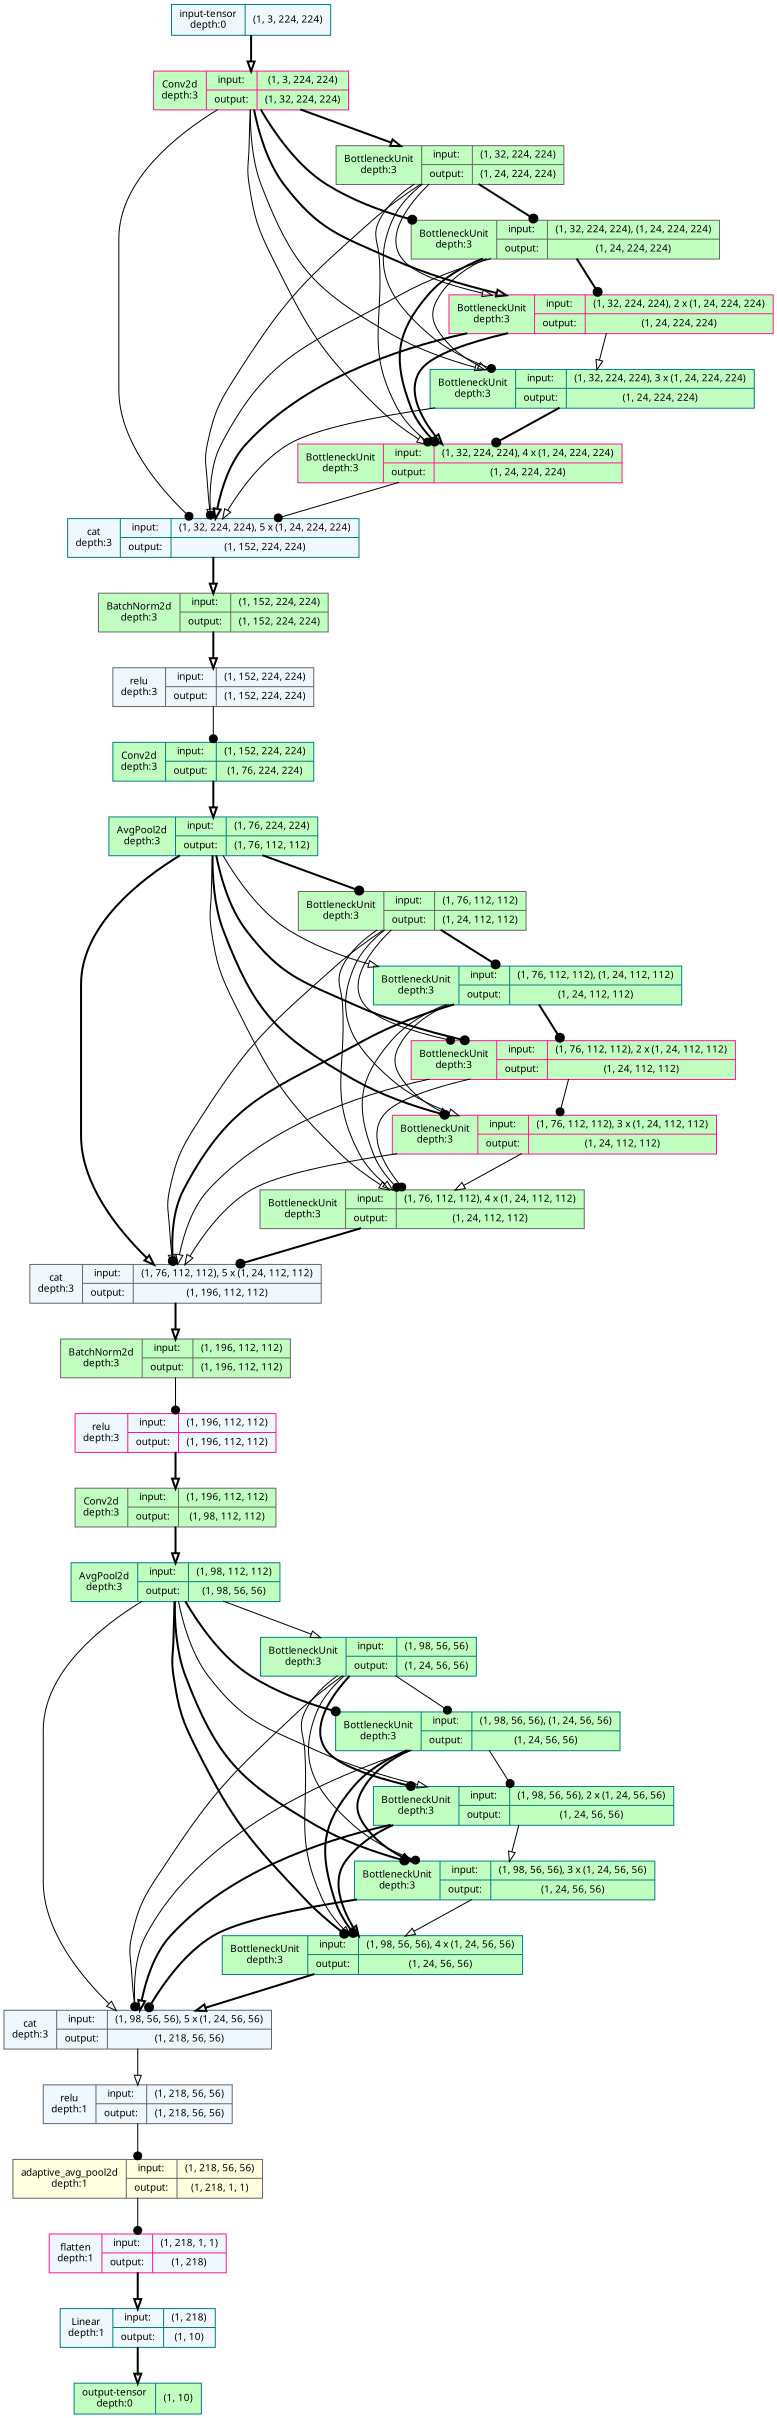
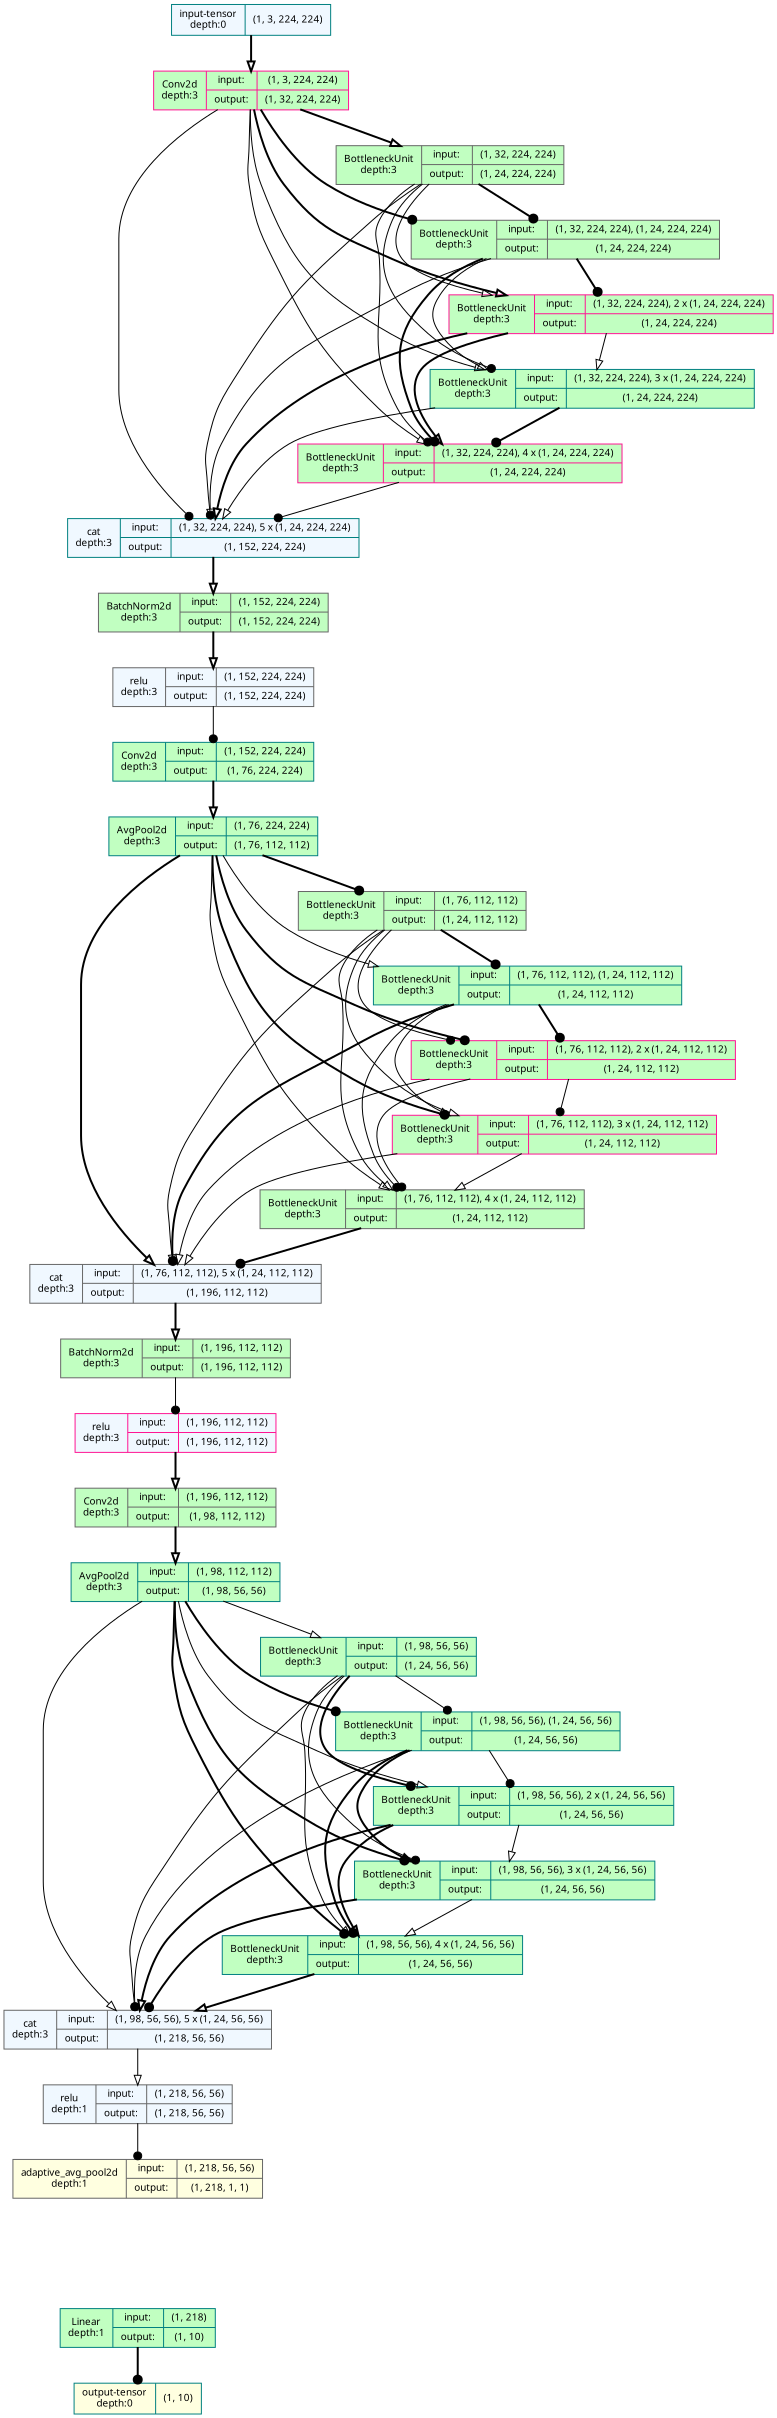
node "flatten": removed
node "Linear": fillcolor aliceblue -> darkseagreen1
edge "Linear" -> "output-tensor": arrowhead onormal -> dot
node "output-tensor": fillcolor darkseagreen1 -> lightyellow
